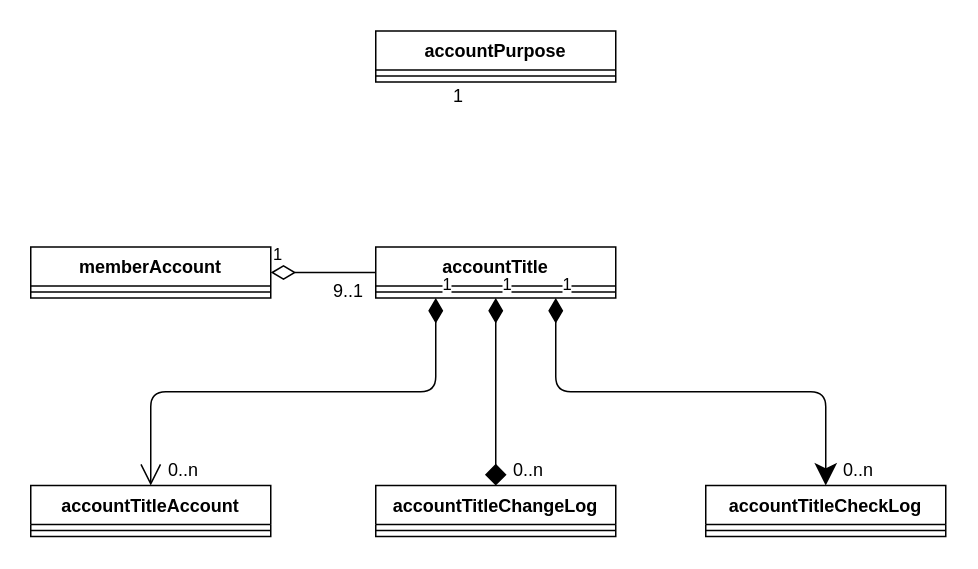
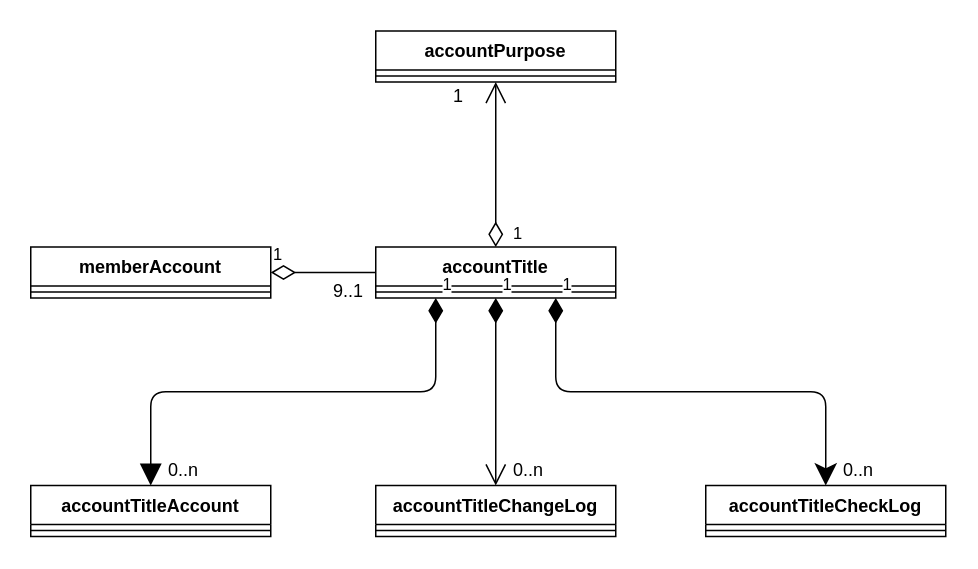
edge "accountPurpose" -- "accountTitle": added, label "1"
edge "accountTitle" -- "accountTitleChangeLog": arrowhead diamond -> open
edge "accountTitle" -- "accountTitleAccount": arrowhead open -> block
